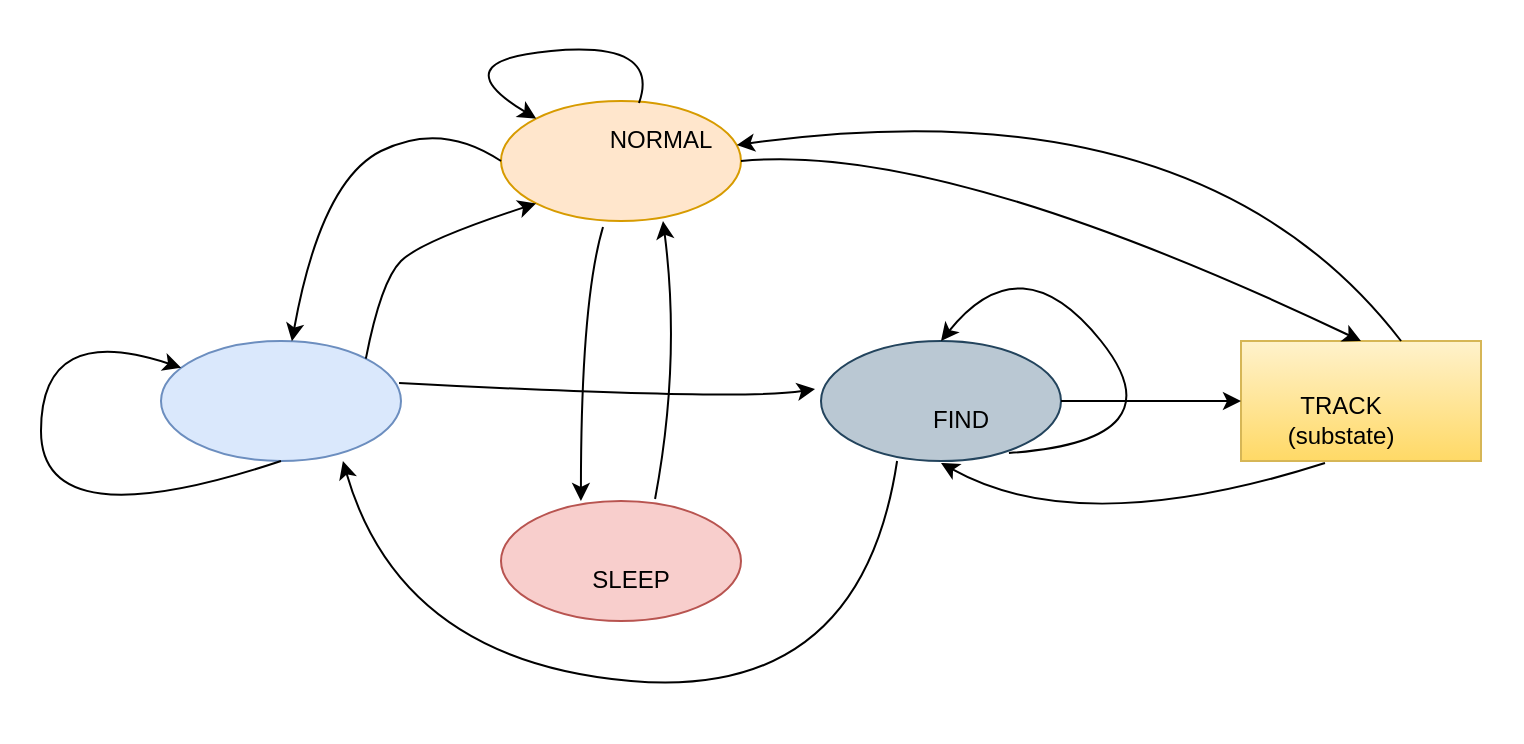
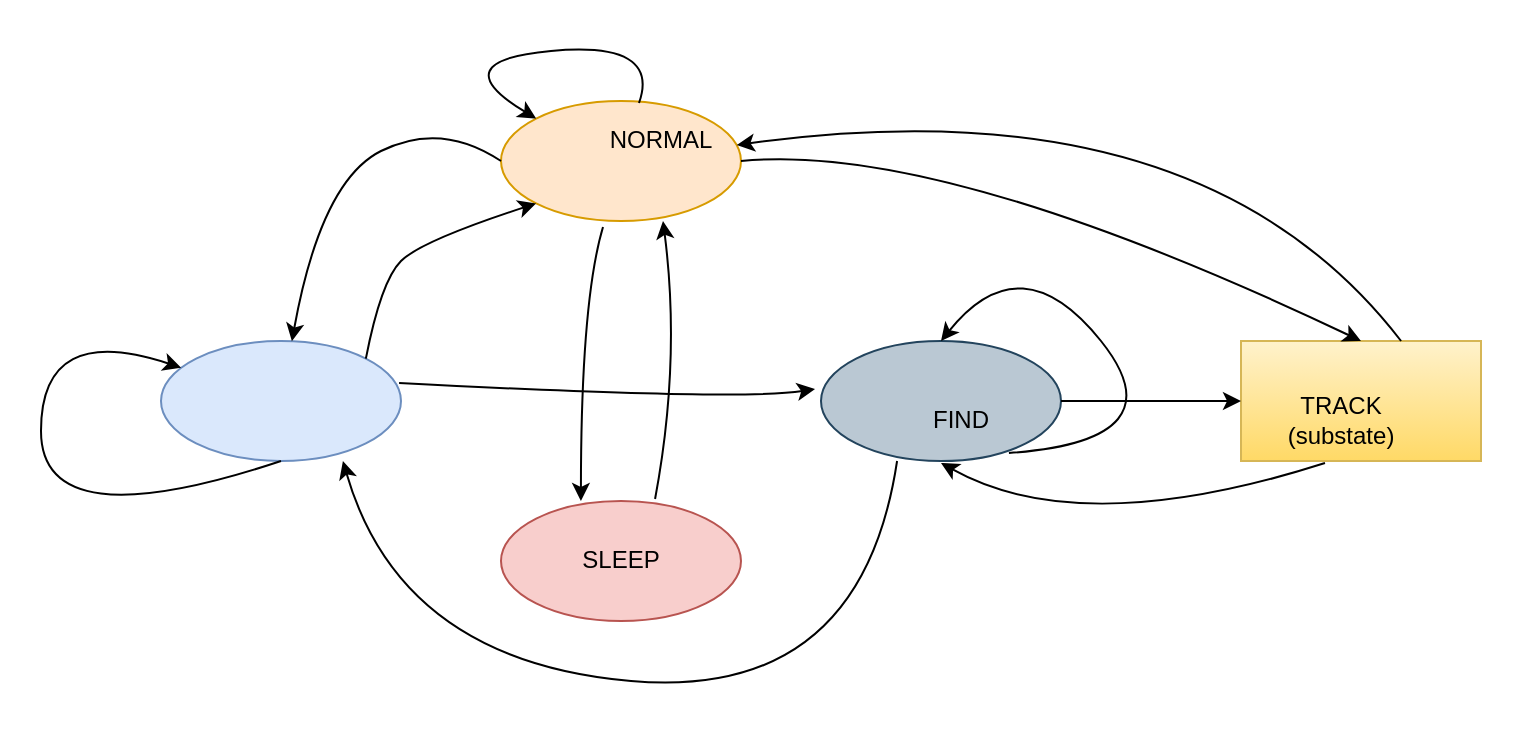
node "SLEEP": moved (631, 581) -> (621, 561)
